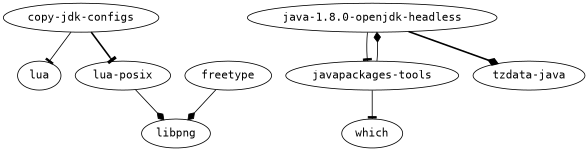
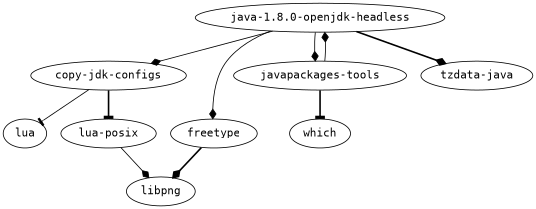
edge "java-1.8.0-openjdk-headless" -> "javapackages-tools": arrowhead tee -> diamond
edge "java-1.8.0-openjdk-headless" -> "copy-jdk-configs": added
edge "java-1.8.0-openjdk-headless" -> "freetype": added
edge "freetype" -> "libpng": style solid -> bold
edge "javapackages-tools" -> "which": style solid -> bold
